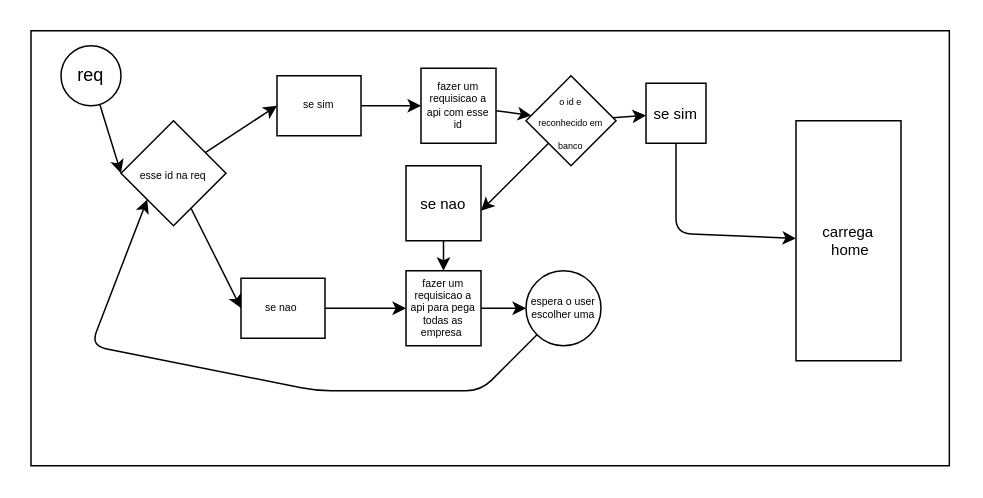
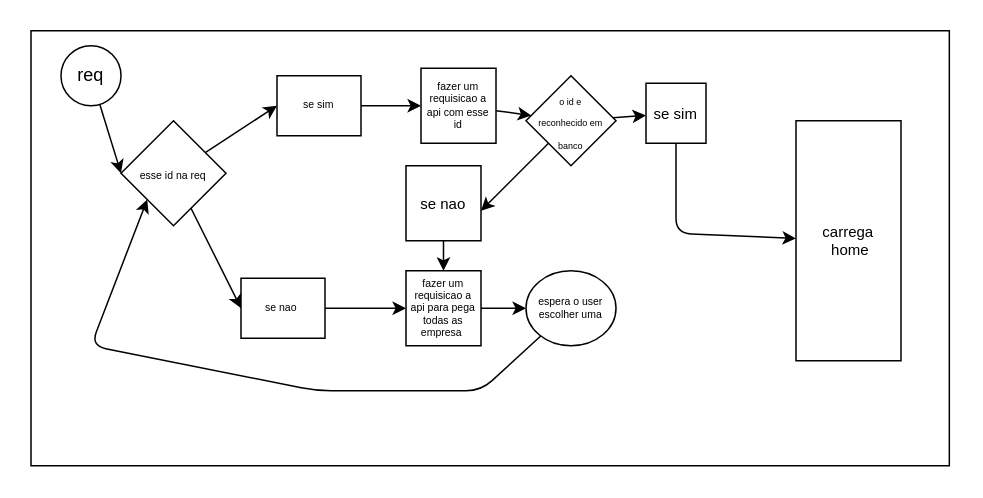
node "espera o user escolher uma": size 75x75 -> 90x75
